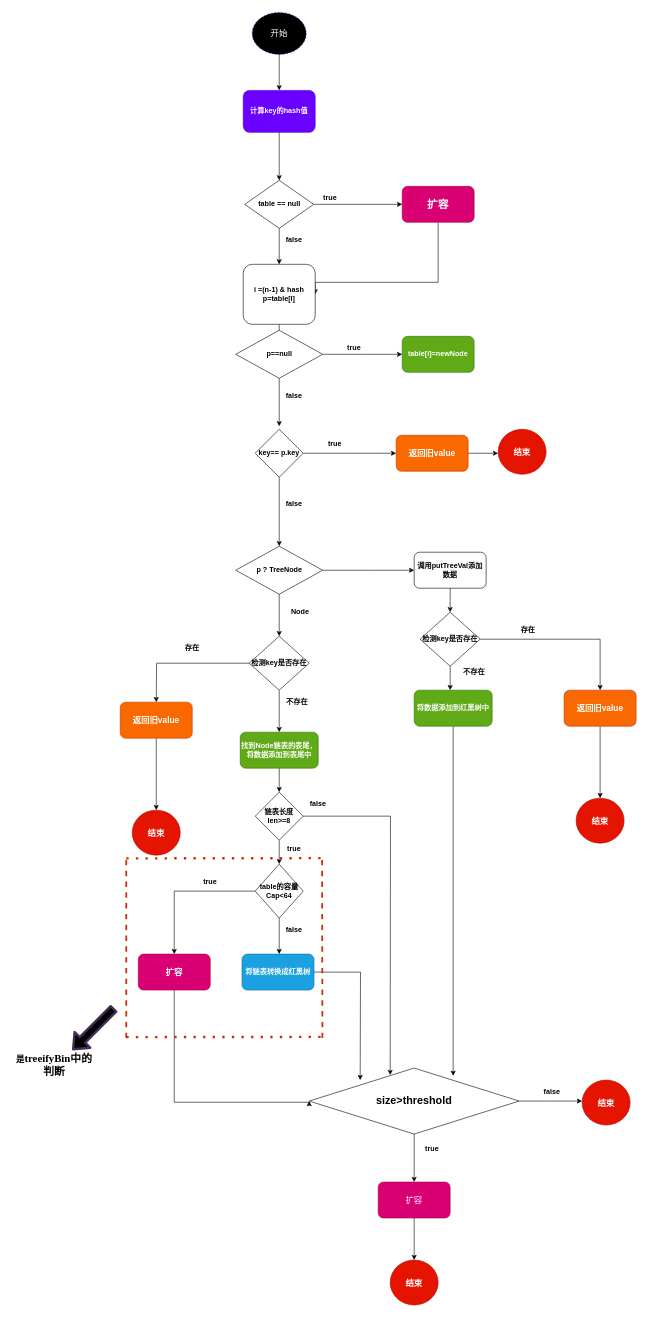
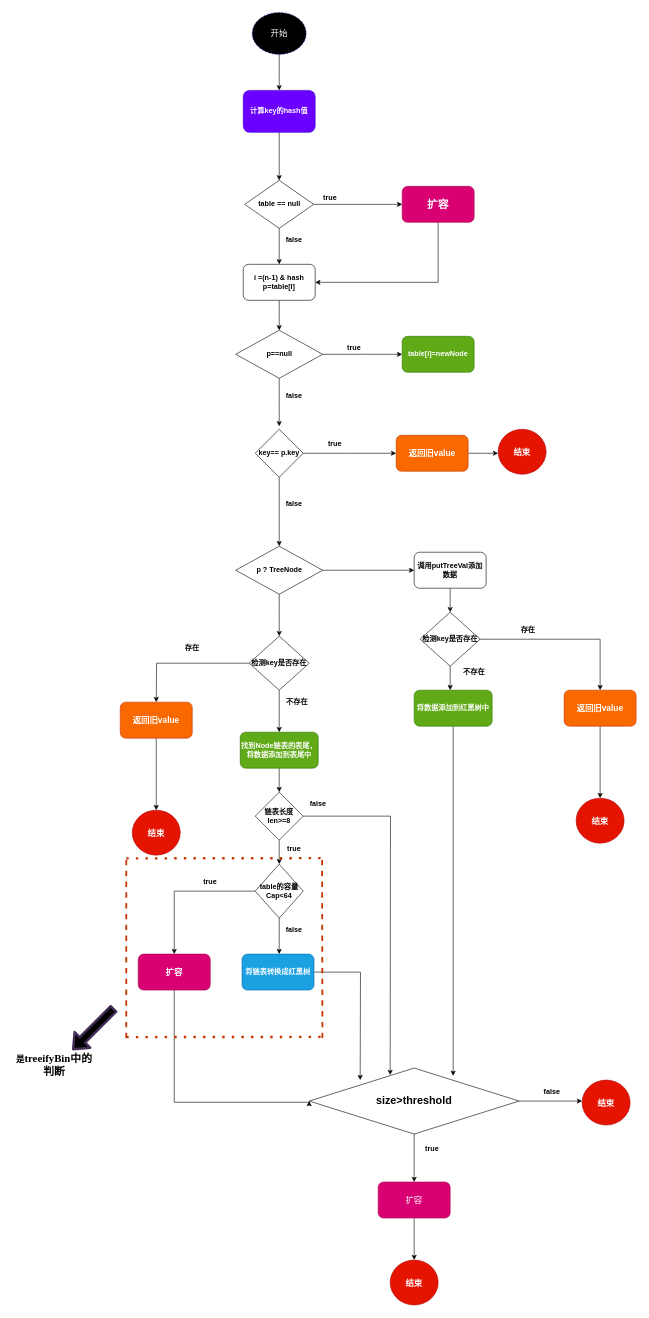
node "i =(n-1) & hash p=table[i]": size 72x60 -> 72x36
node "Node": removed
